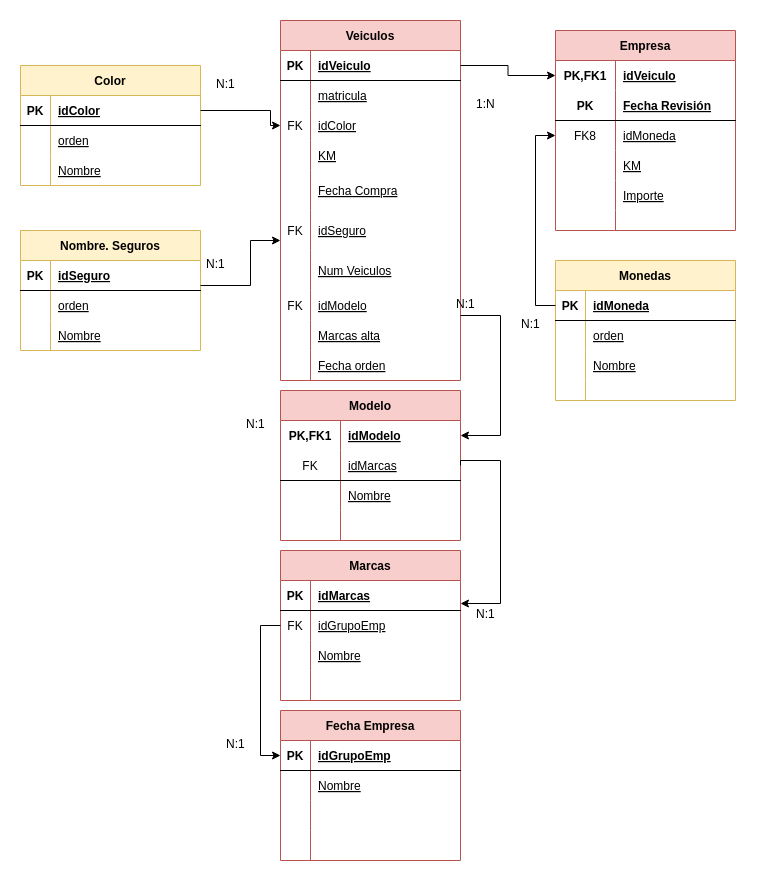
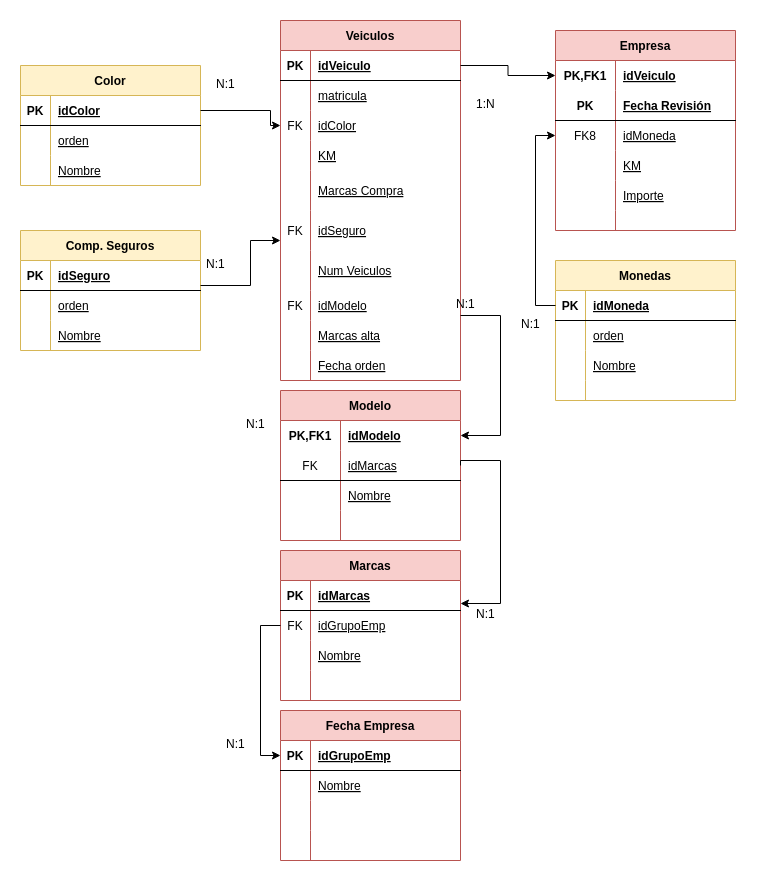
node "Fecha Compra": label "Fecha Compra" -> "Marcas Compra"
node "Nombre. Seguros": label "Nombre. Seguros" -> "Comp. Seguros"
